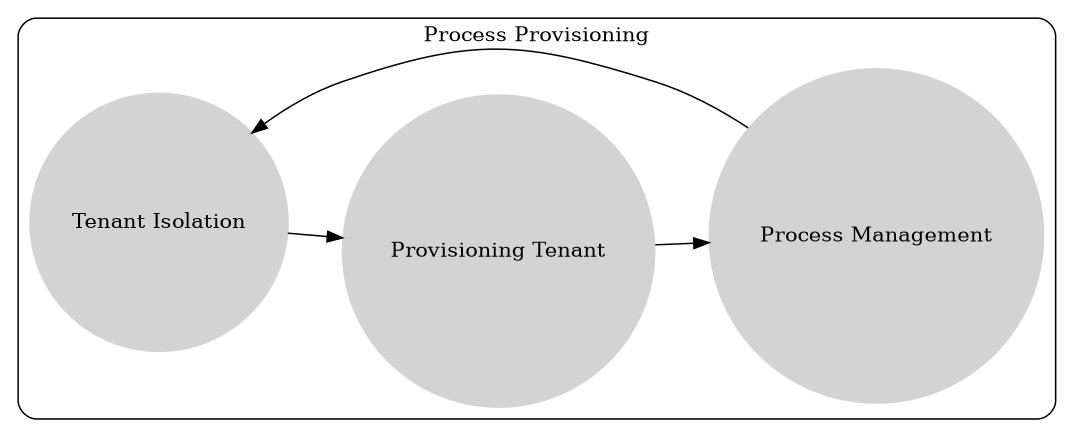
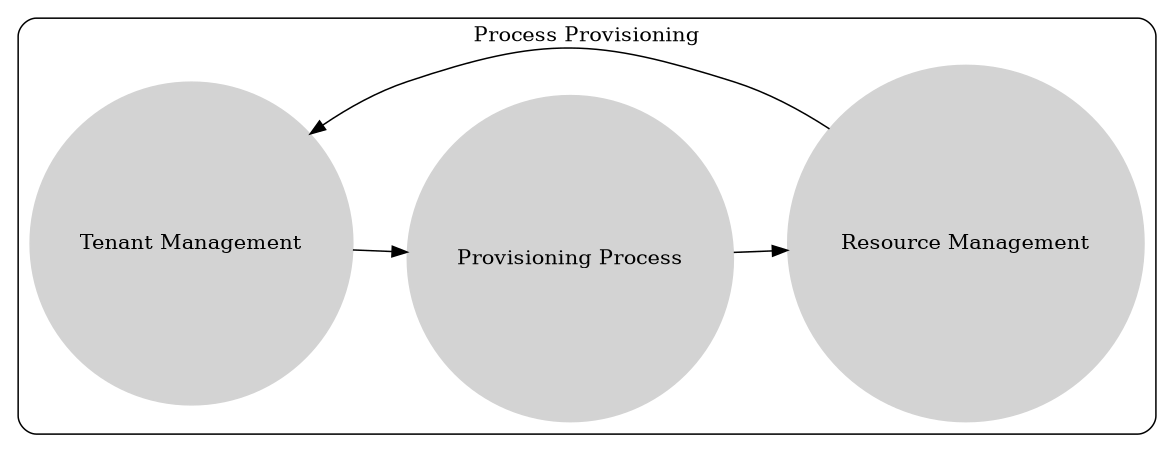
node "Tenant Isolation": label "Tenant Isolation" -> "Tenant Management"
node "Process Management": label "Process Management" -> "Resource Management"
node "Provisioning Tenant": label "Provisioning Tenant" -> "Provisioning Process"
